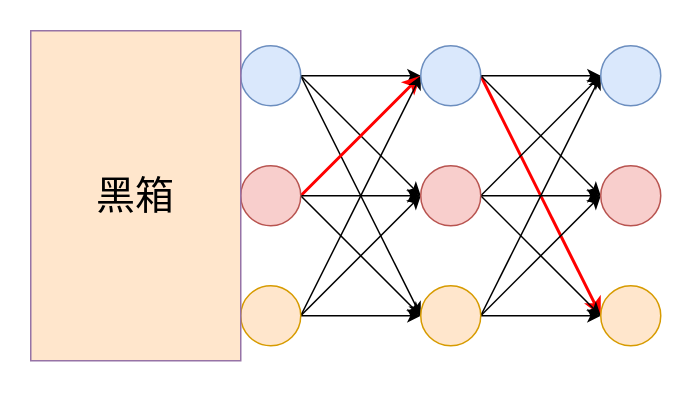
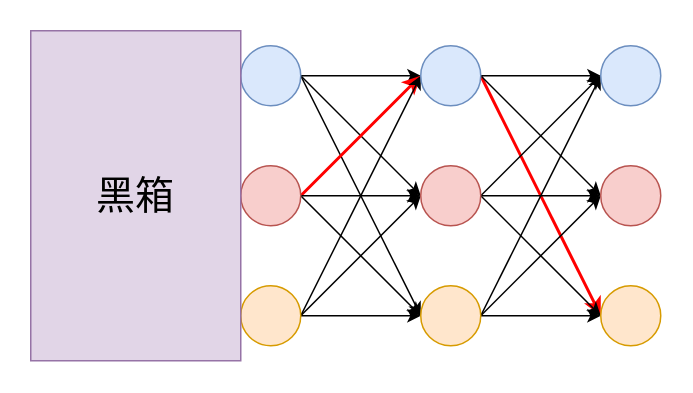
node "黑箱": fillcolor #ffe6cc -> #e1d5e7
